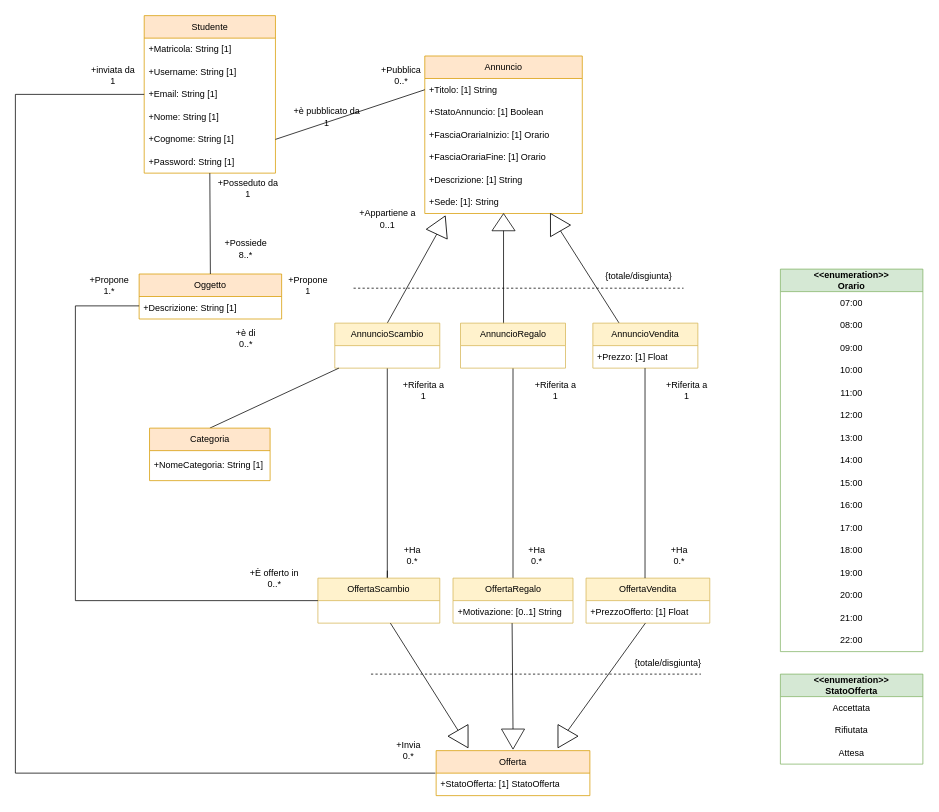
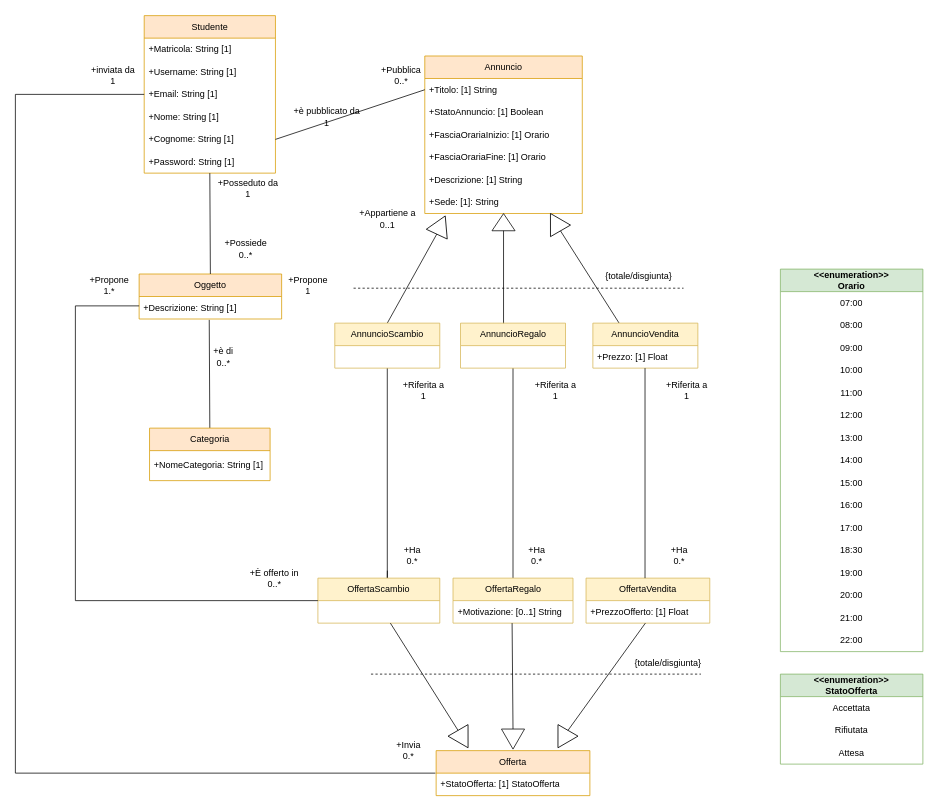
node "+Possiede 8..*": label "+Possiede 8..*" -> "+Possiede 0..*"
node "+è di 0..*": moved (245, 338) -> (223, 357)
edge "AnnuncioScambio" -- "Categoria": now "+Descrizione: String [1]" -- "Categoria"
node "18:00": label "18:00" -> "18:30"
